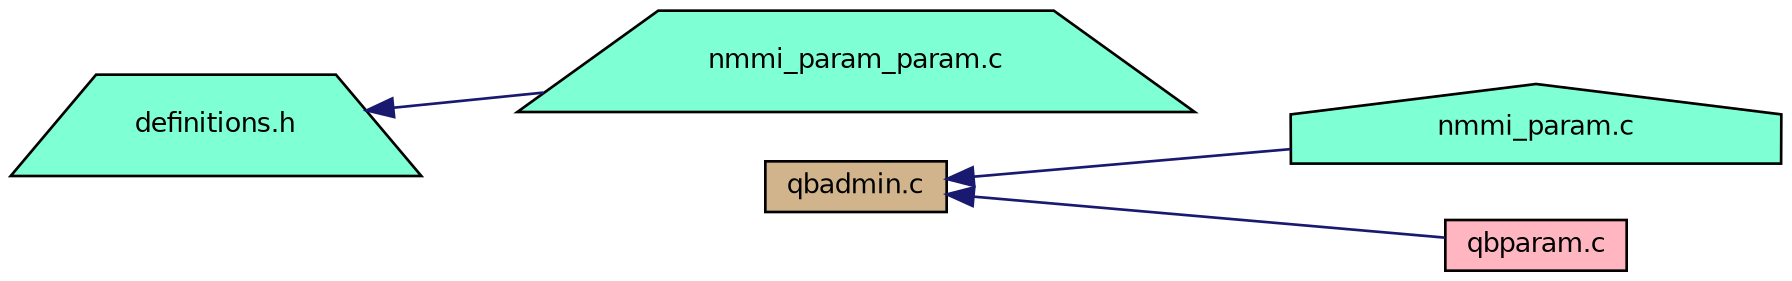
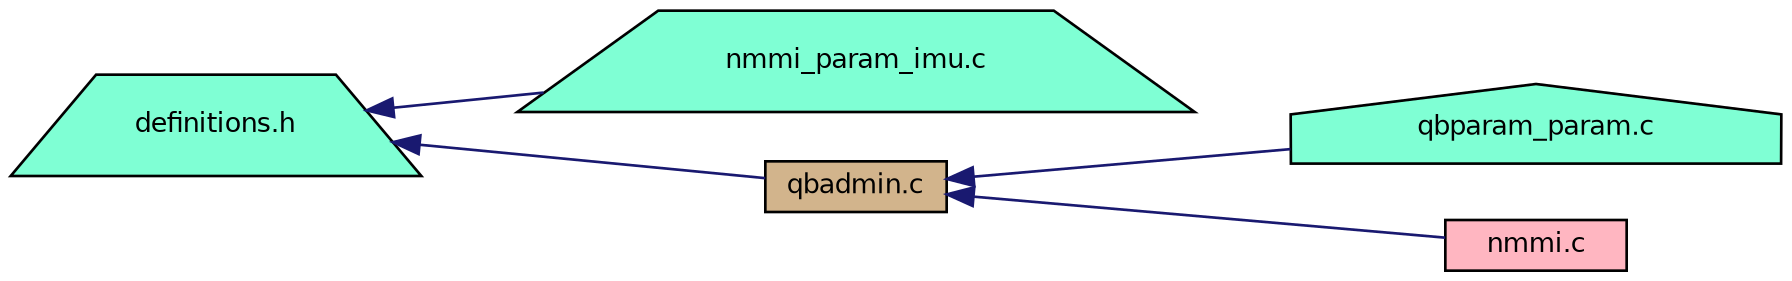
node "nmmi_param_param.c": label "nmmi_param_param.c" -> "nmmi_param_imu.c"
node "nmmi_param.c": label "nmmi_param.c" -> "qbparam_param.c"
edge "qbadmin.c" -> "definitions.h": added
node "qbparam.c": label "qbparam.c" -> "nmmi.c"
